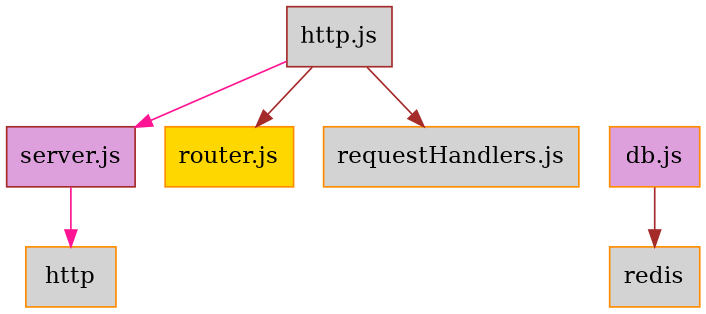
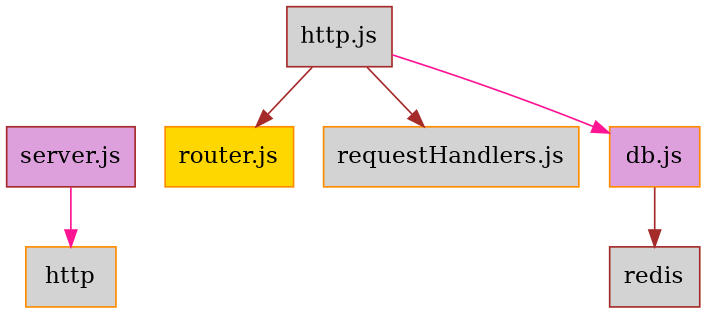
edge "http.js" -> "server.js": now "http.js" -> "db.js"
node "redis": color darkorange -> brown
